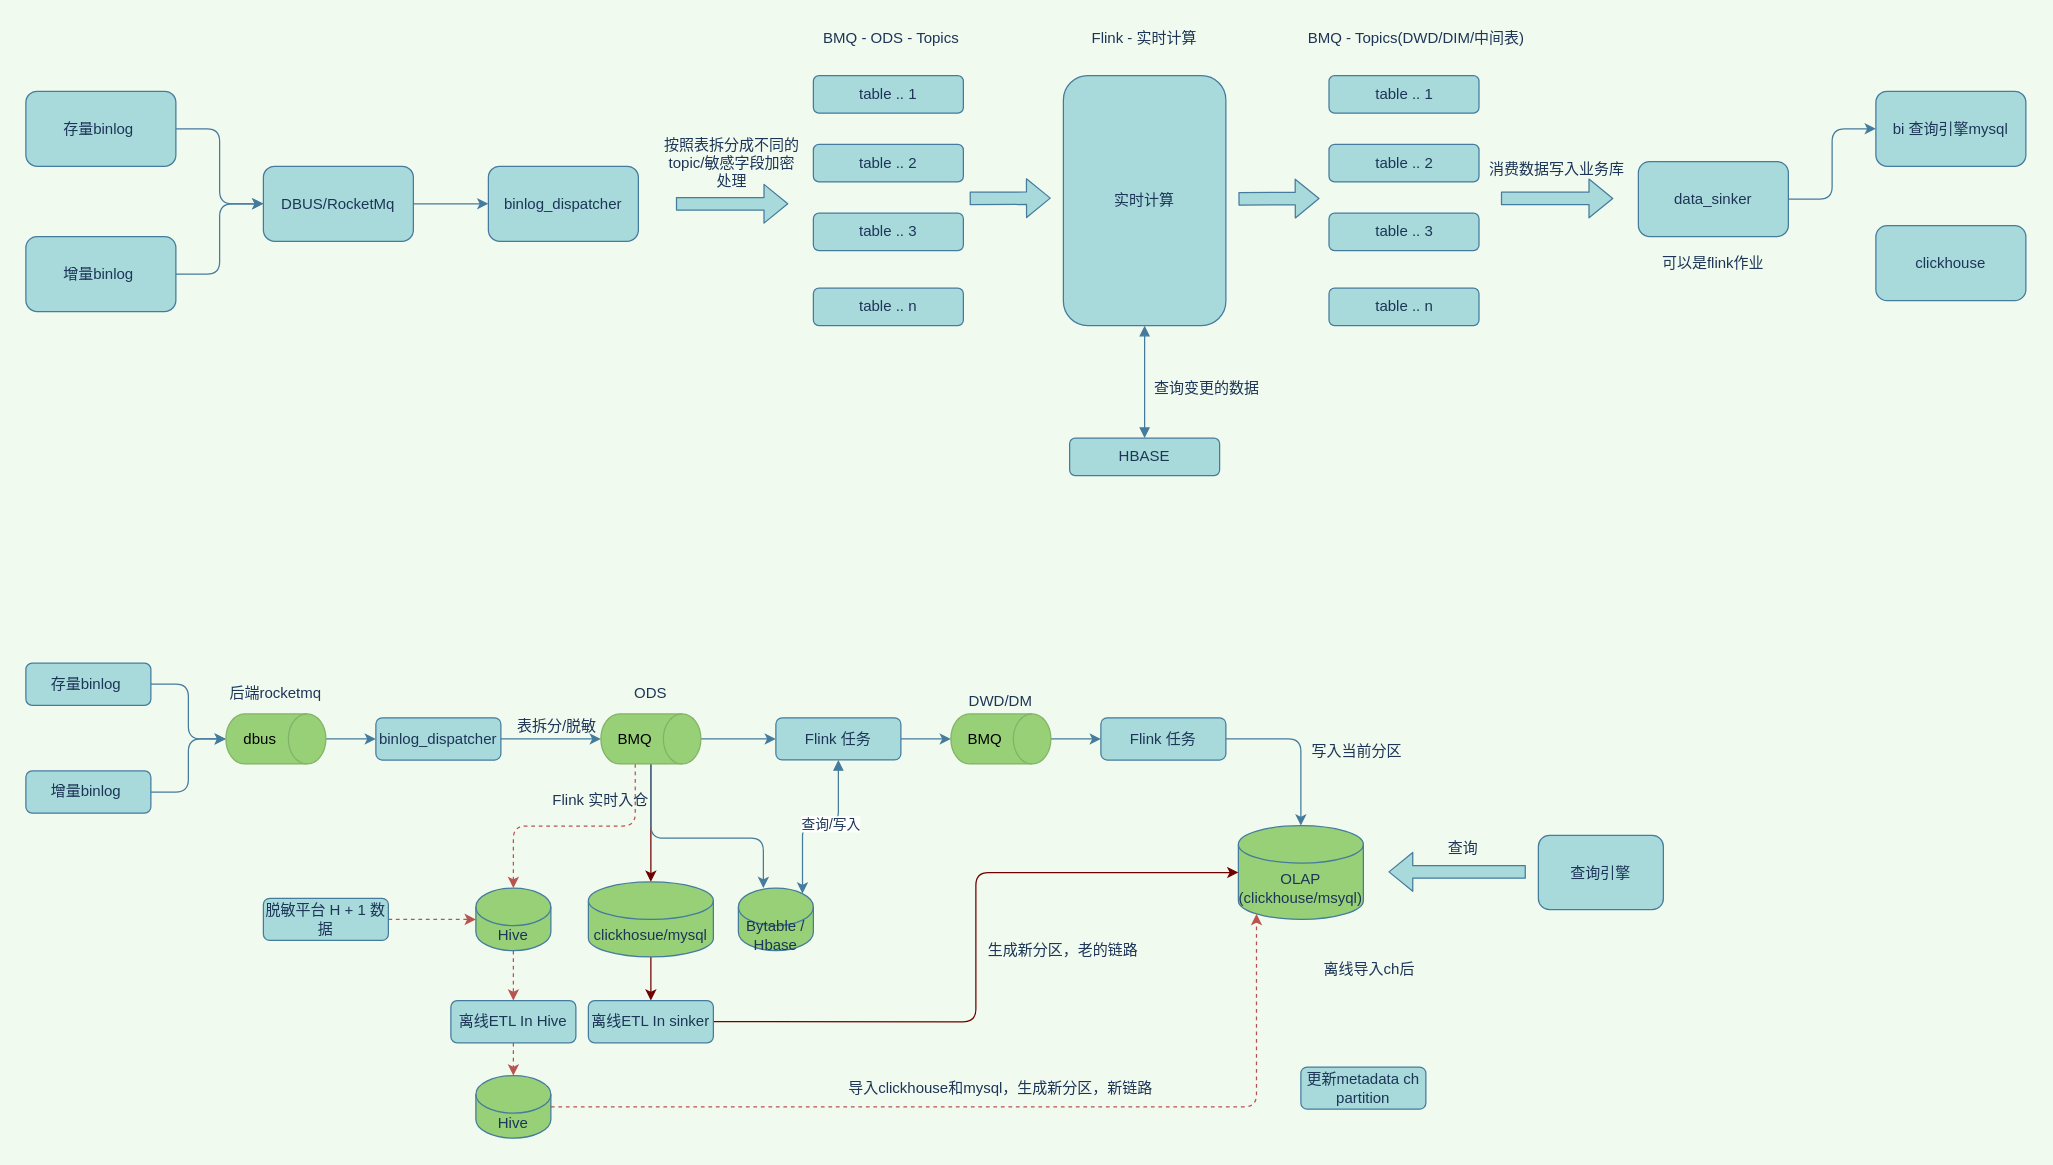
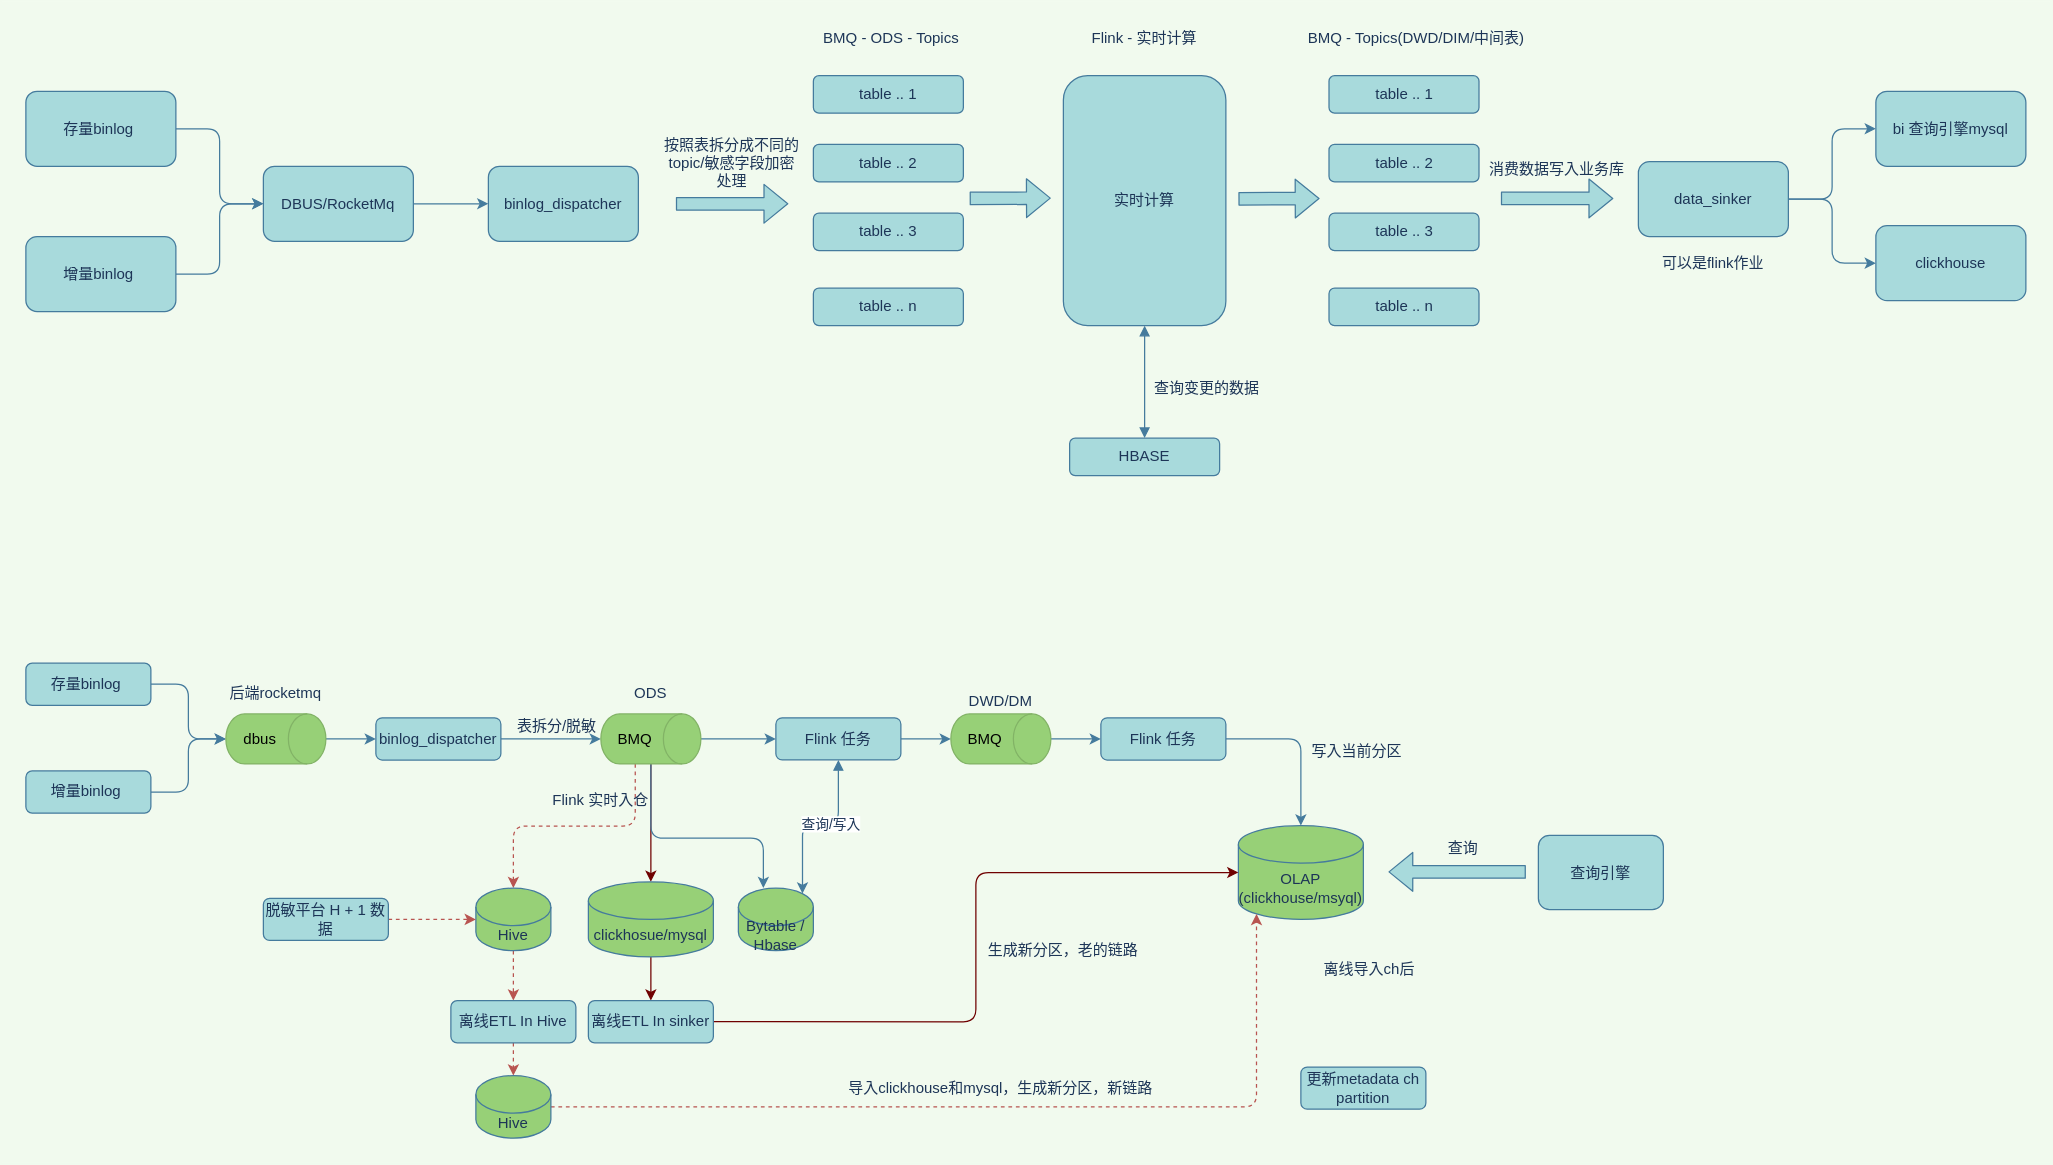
edge "data_sinker" -> "clickhouse": added
